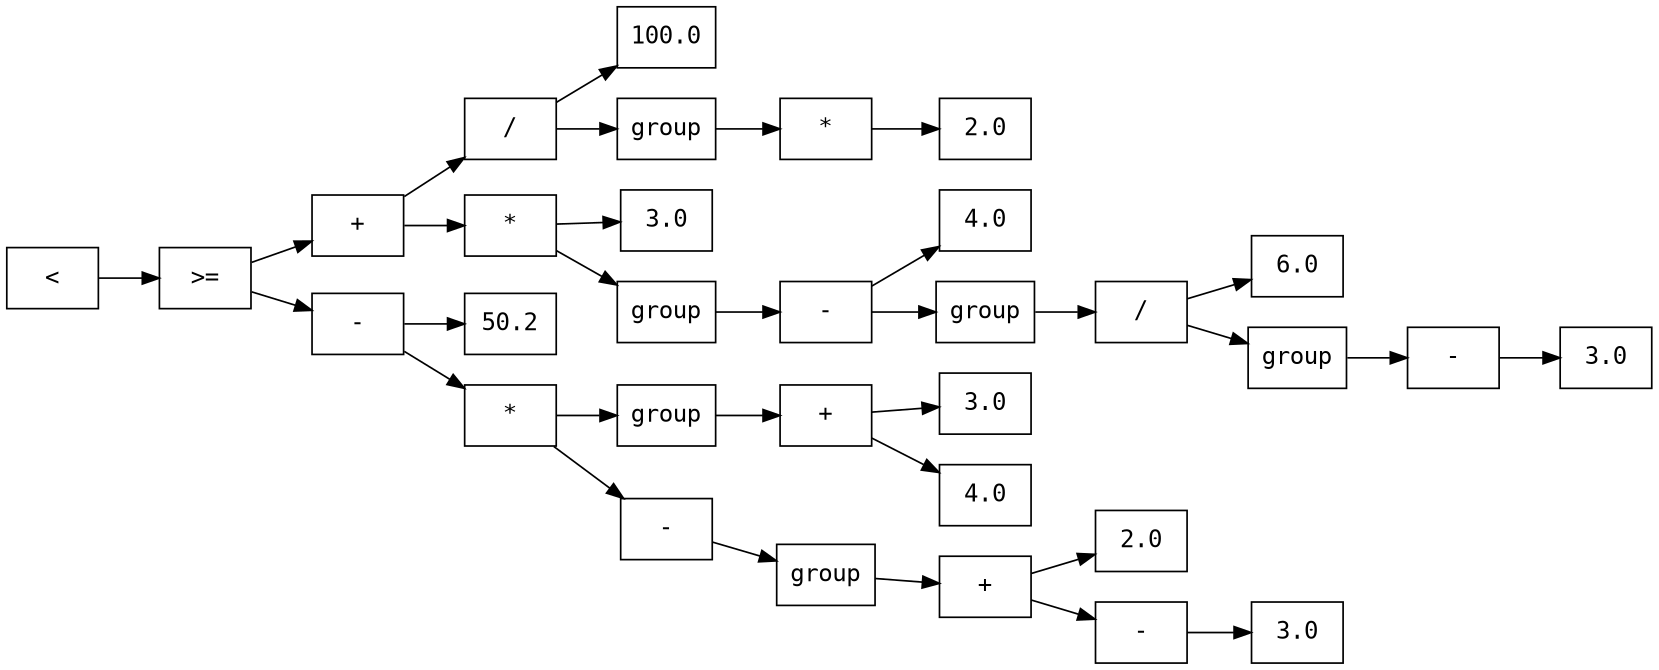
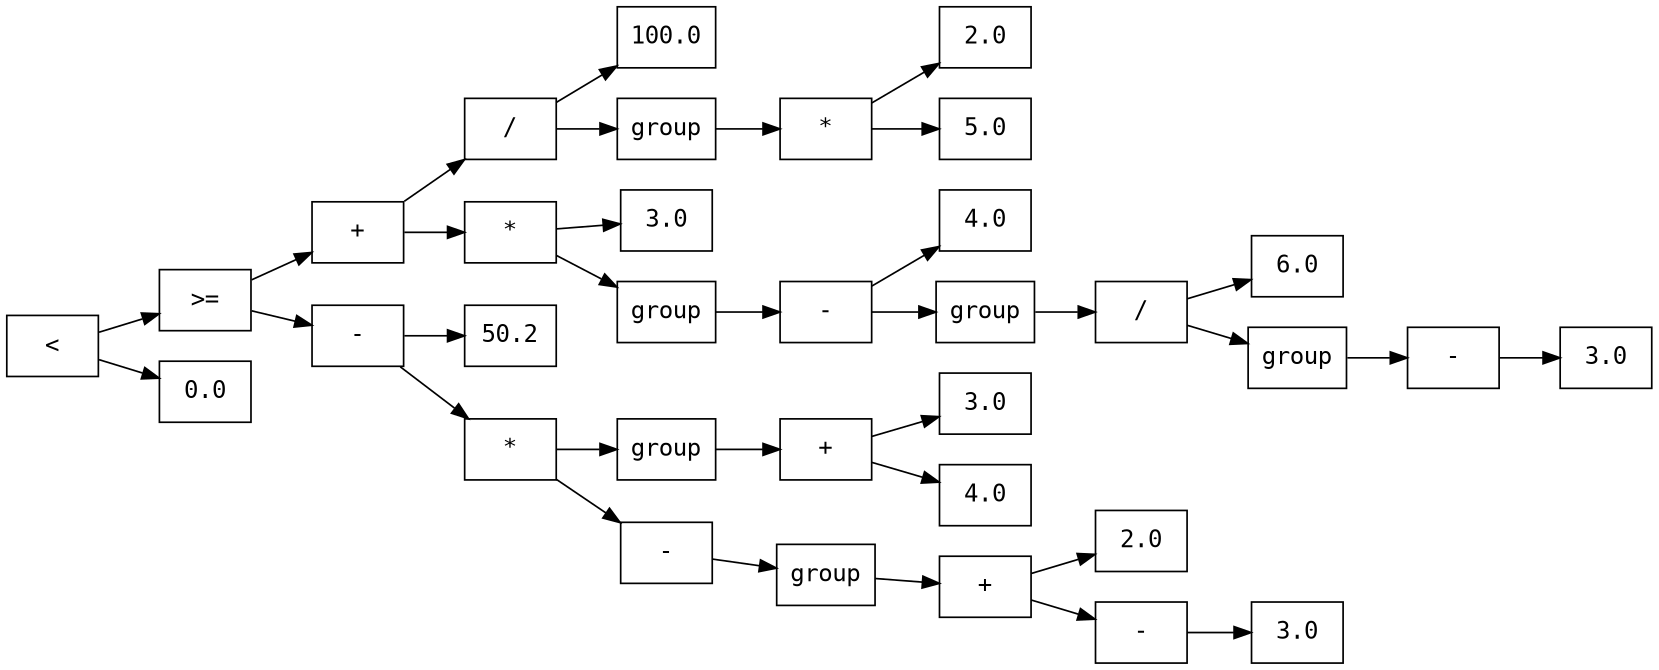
node "5.0": added
node "0.0": added
